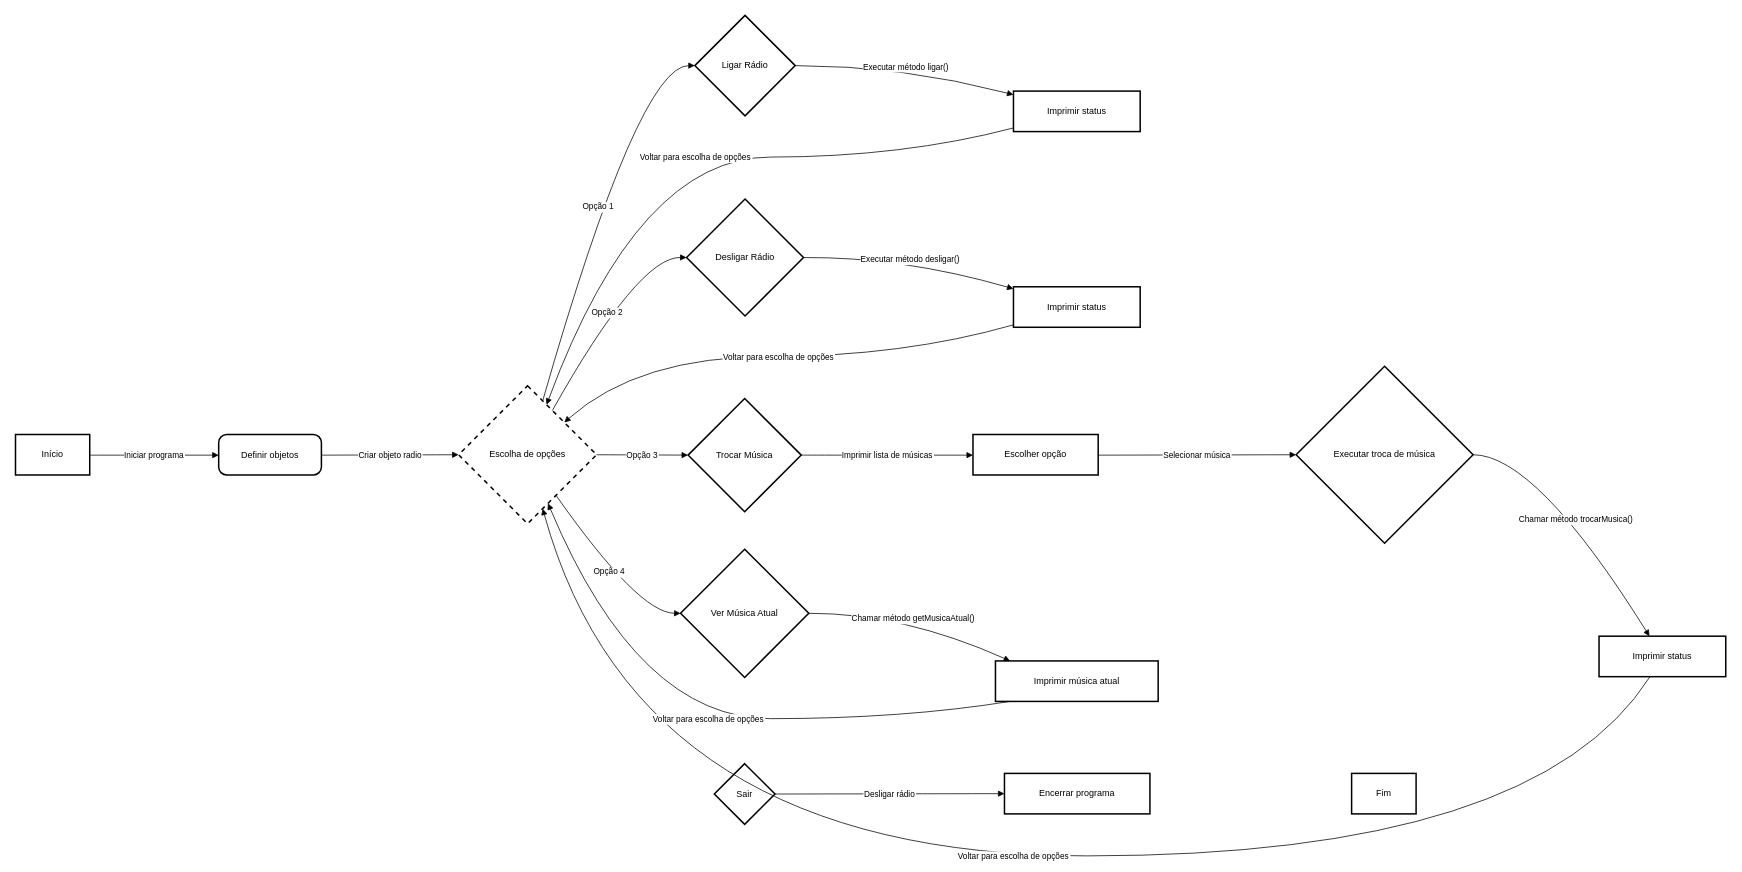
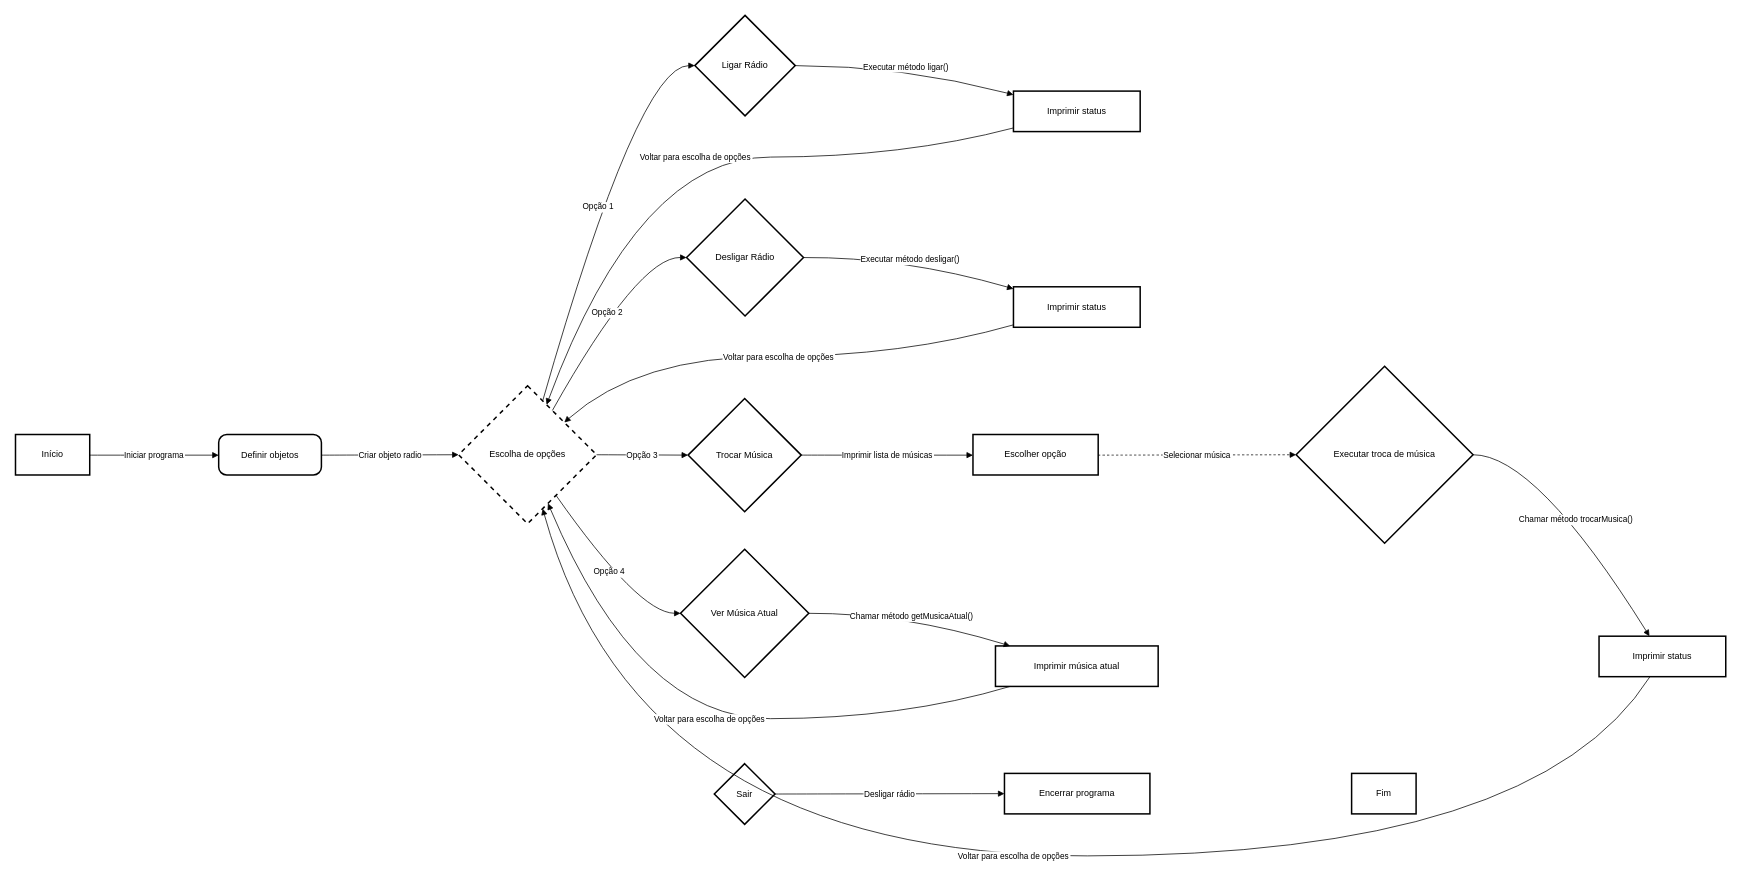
edge "Escolher opção" -> "Executar troca de música": style solid -> dashed
node "Imprimir música atual": moved (1077, 681) -> (1077, 666)
